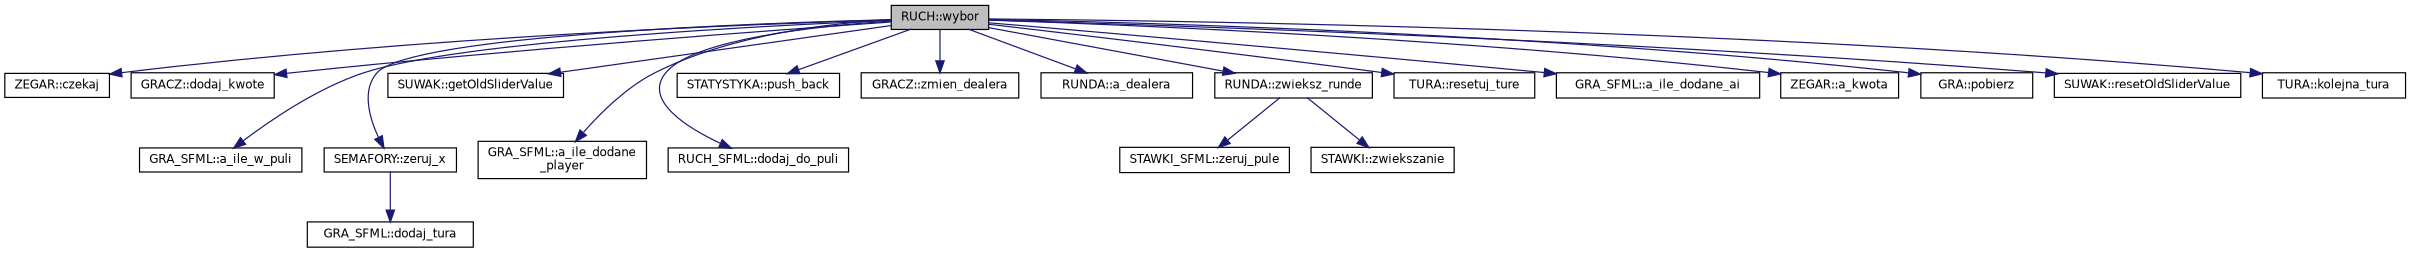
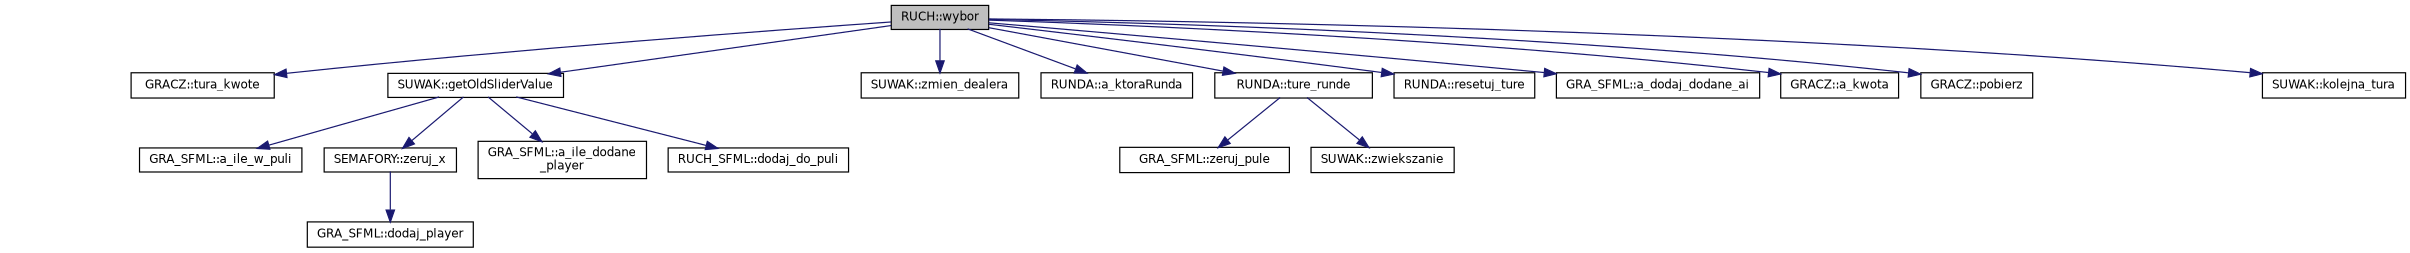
edge "RUCH::wybor" -> "SEMAFORY::zeruj_x": now "SUWAK::getOldSliderValue" -> "SEMAFORY::zeruj_x"
edge "RUCH::wybor" -> "GRA_SFML::a_ile_w_puli": now "SUWAK::getOldSliderValue" -> "GRA_SFML::a_ile_w_puli"
edge "RUCH::wybor" -> "GRA_SFML::a_ile_dodane _player": now "SUWAK::getOldSliderValue" -> "GRA_SFML::a_ile_dodane _player"
edge "RUCH::wybor" -> "RUCH_SFML::dodaj_do_puli": now "SUWAK::getOldSliderValue" -> "RUCH_SFML::dodaj_do_puli"
node "ZEGAR::czekaj": removed
node "GRACZ::dodaj_kwote": label "GRACZ::dodaj_kwote" -> "GRACZ::tura_kwote"
node "STATYSTYKA::push_back": removed
node "GRACZ::zmien_dealera": label "GRACZ::zmien_dealera" -> "SUWAK::zmien_dealera"
node "RUNDA::a_dealera": label "RUNDA::a_dealera" -> "RUNDA::a_ktoraRunda"
node "RUNDA::zwieksz_runde": label "RUNDA::zwieksz_runde" -> "RUNDA::ture_runde"
node "TURA::resetuj_ture": label "TURA::resetuj_ture" -> "RUNDA::resetuj_ture"
node "GRA_SFML::a_ile_dodane_ai": label "GRA_SFML::a_ile_dodane_ai" -> "GRA_SFML::a_dodaj_dodane_ai"
node "ZEGAR::a_kwota": label "ZEGAR::a_kwota" -> "GRACZ::a_kwota"
node "GRA::pobierz": label "GRA::pobierz" -> "GRACZ::pobierz"
node "SUWAK::resetOldSliderValue": removed
node "TURA::kolejna_tura": label "TURA::kolejna_tura" -> "SUWAK::kolejna_tura"
node "STAWKI_SFML::zeruj_pule": label "STAWKI_SFML::zeruj_pule" -> "GRA_SFML::zeruj_pule"
node "STAWKI::zwiekszanie": label "STAWKI::zwiekszanie" -> "SUWAK::zwiekszanie"
node "GRA_SFML::dodaj_tura": label "GRA_SFML::dodaj_tura" -> "GRA_SFML::dodaj_player"
